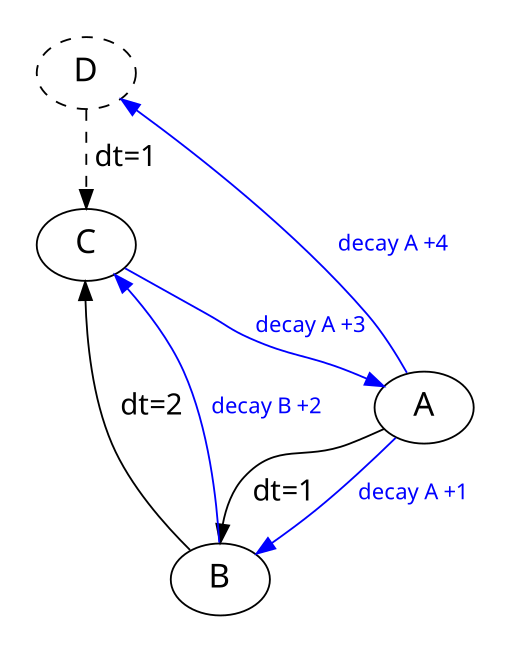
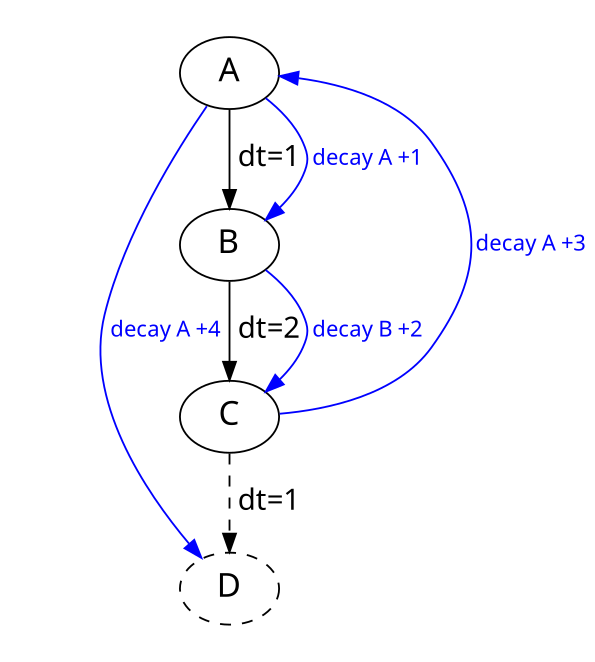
edge "D" -> "C": reversed
